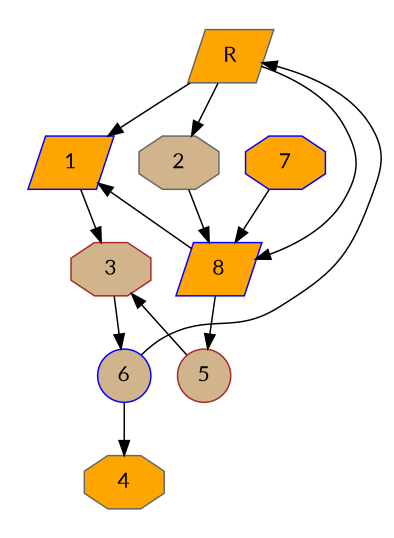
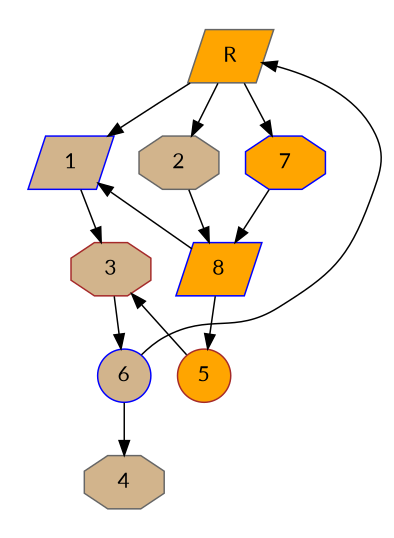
edge "R" -> "8": now "R" -> "7"
node "1": fillcolor orange -> tan
node "5": fillcolor tan -> orange
node "4": fillcolor orange -> tan
